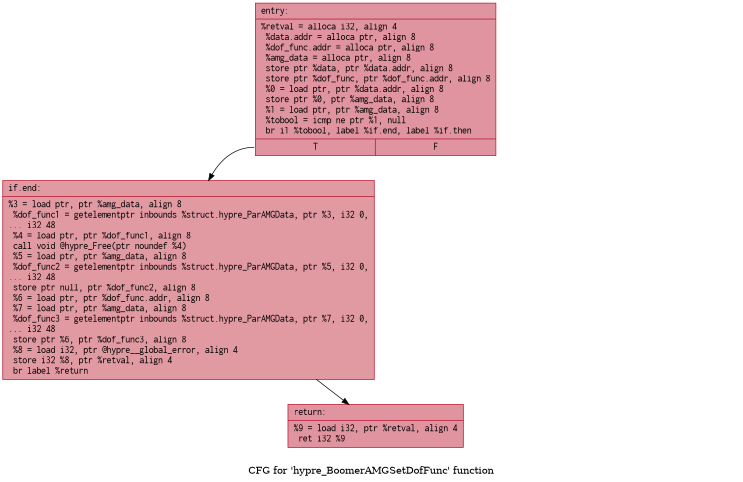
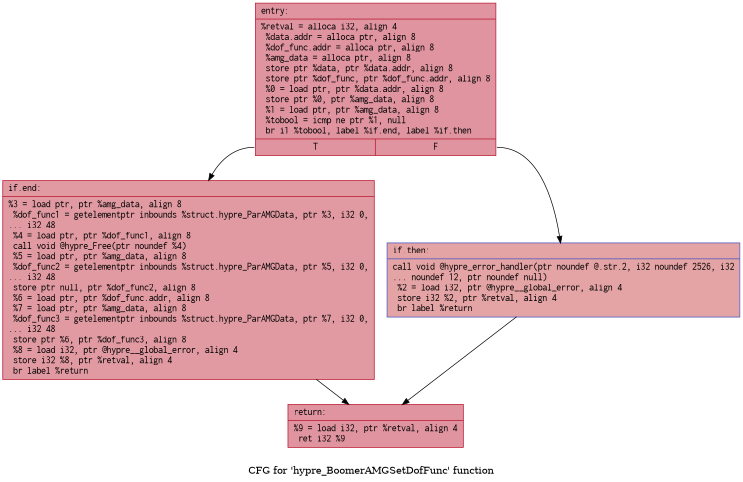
node "if.then:": added
